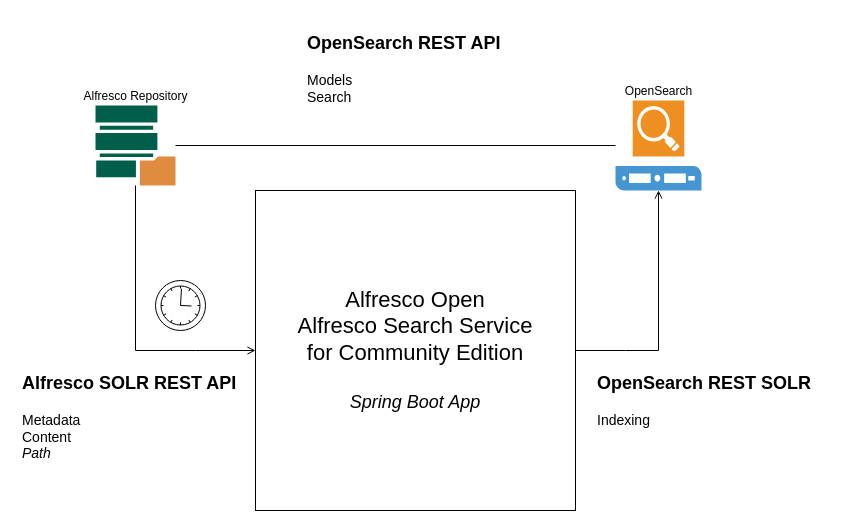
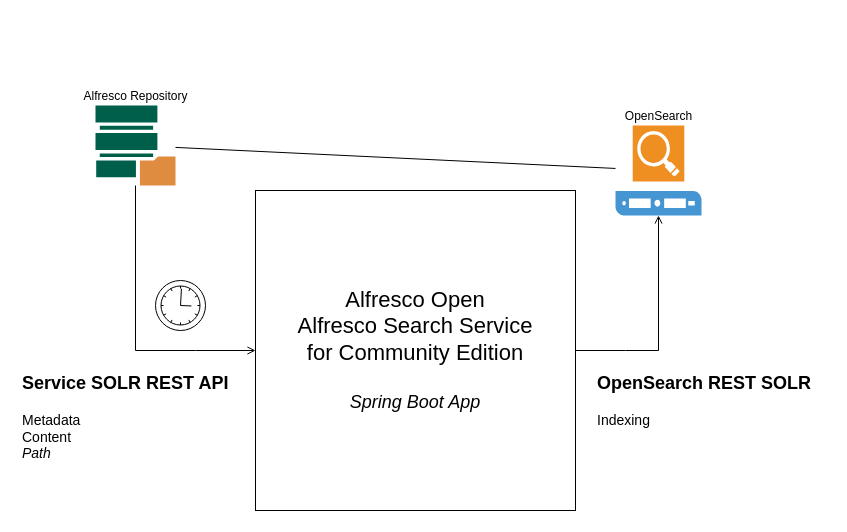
node "OpenSearch REST API Models Search": removed
node "OpenSearch": moved (659, 146) -> (659, 171)
node "Alfresco SOLR REST API Metadata Content Path": label "Alfresco SOLR REST API Metadata Content Path" -> "Service SOLR REST API Metadata Content Path"
